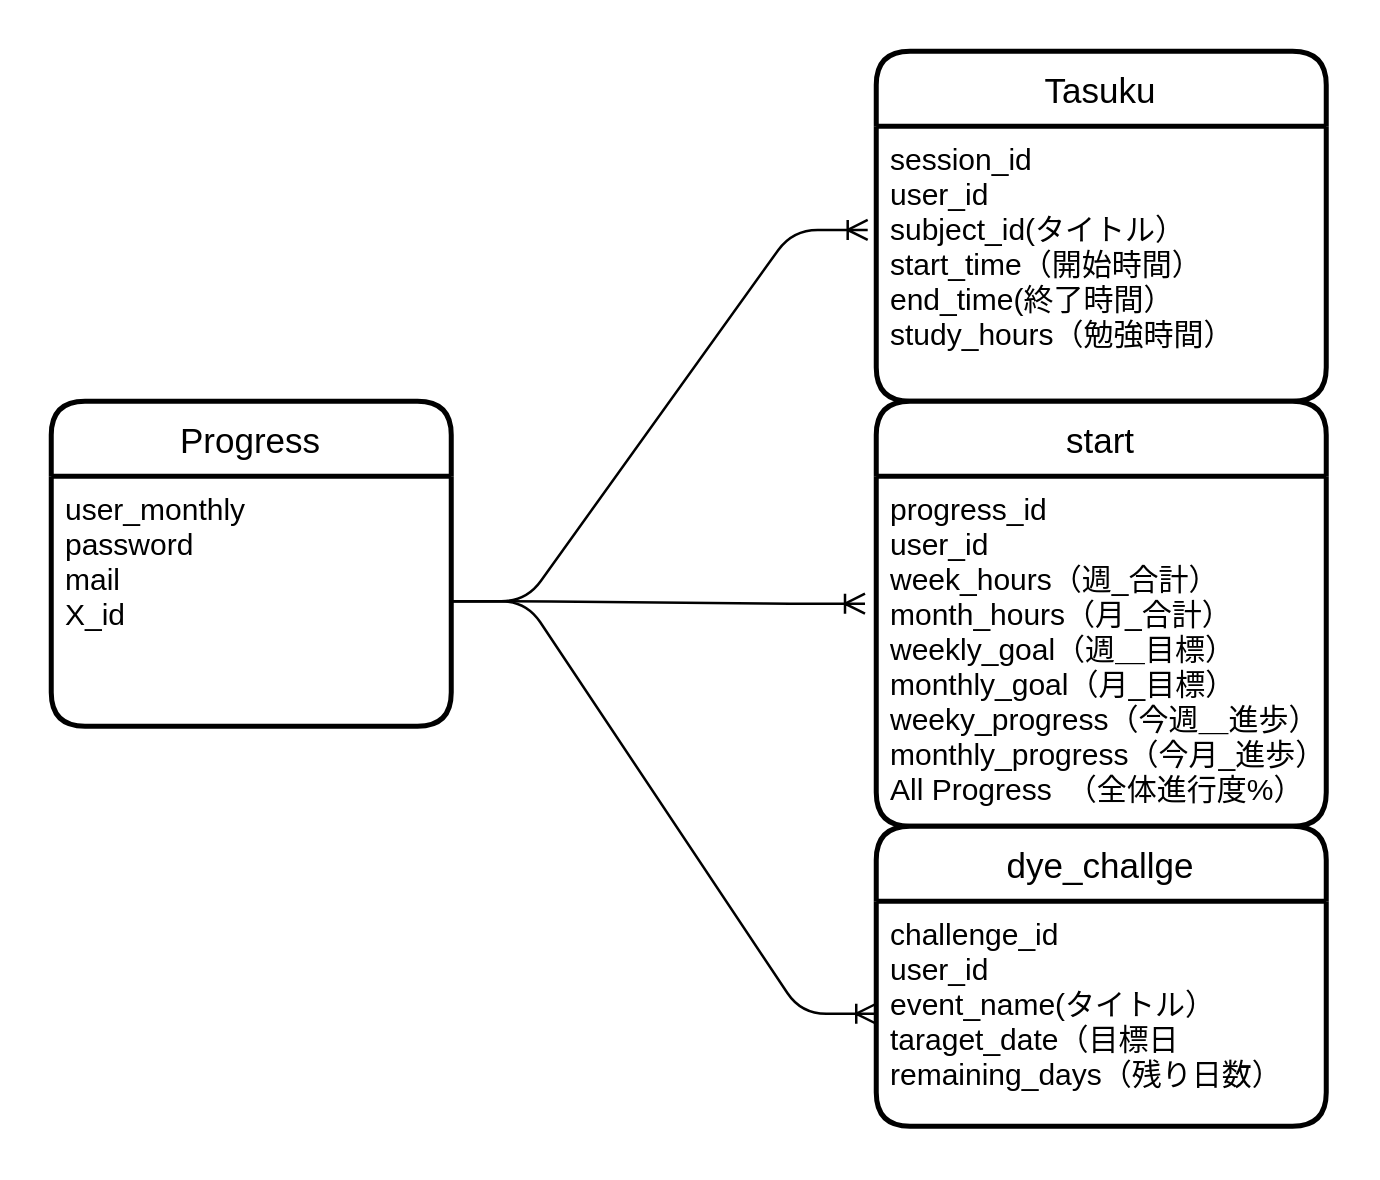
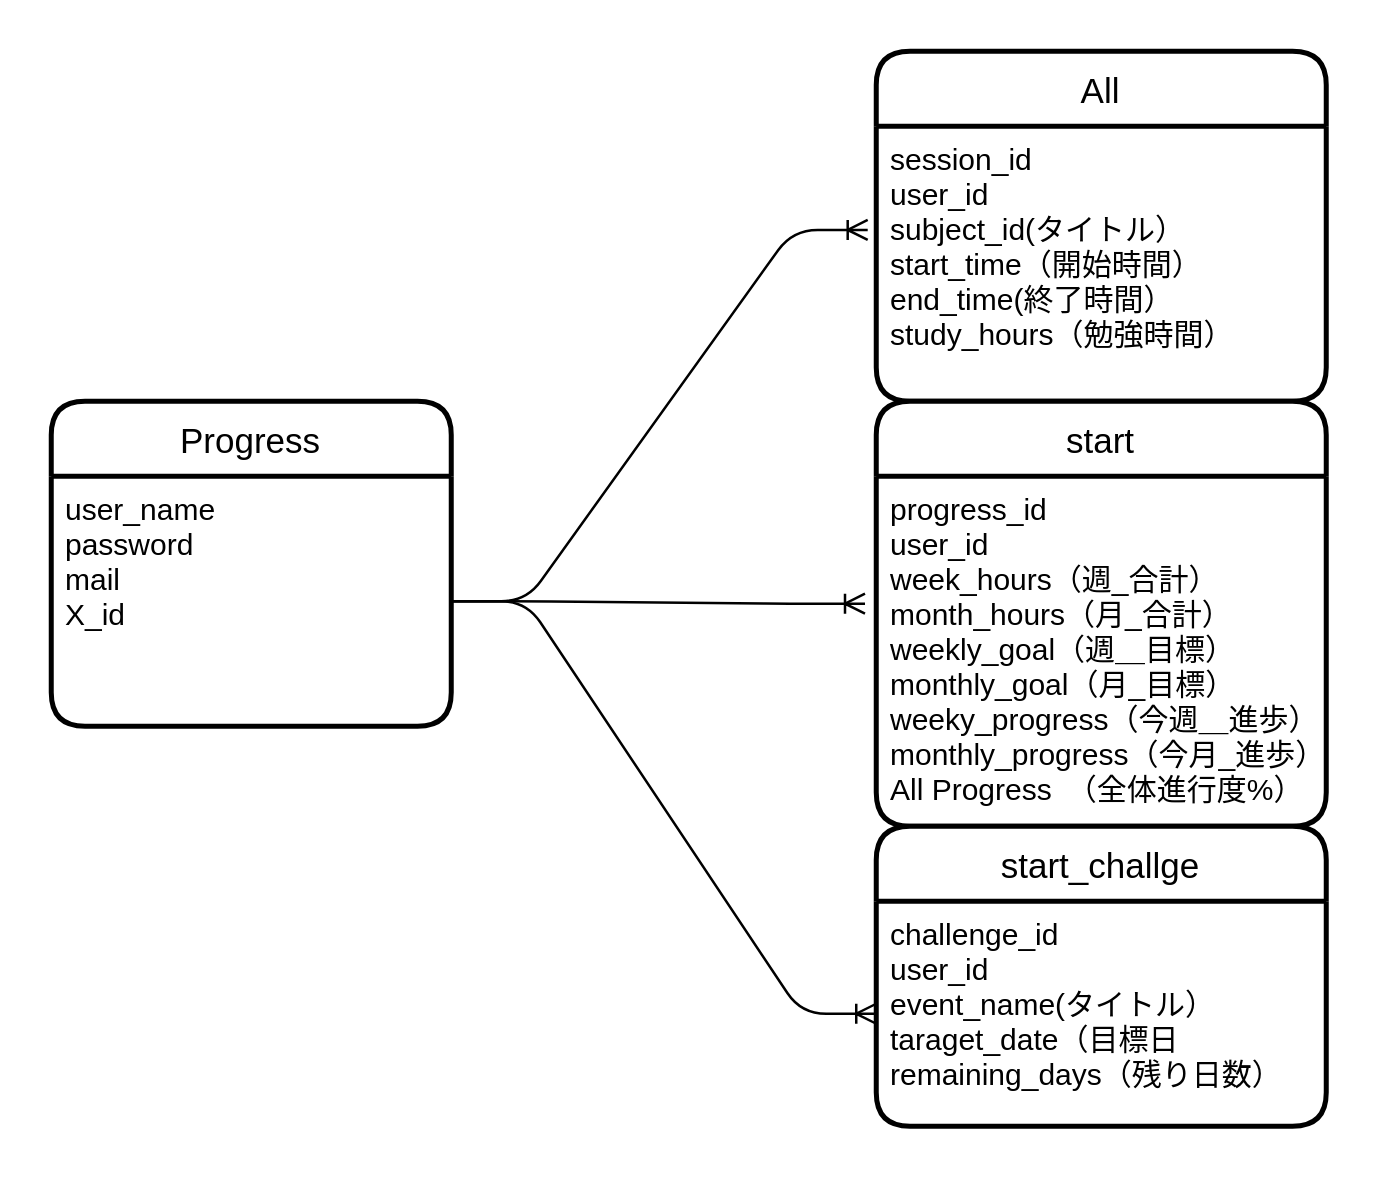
node "Tasuku": label "Tasuku" -> "All"
node "user_monthly password mail X_id": label "user_monthly password mail X_id" -> "user_name password mail X_id"
node "dye_challge": label "dye_challge" -> "start_challge"
